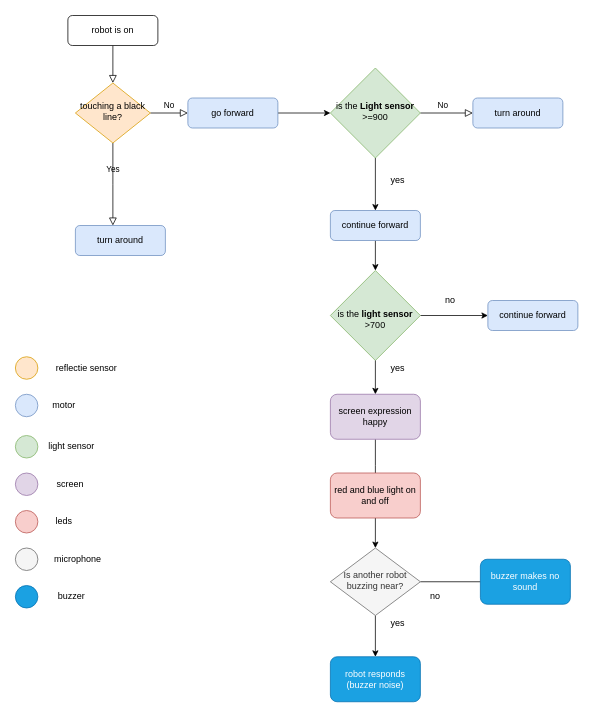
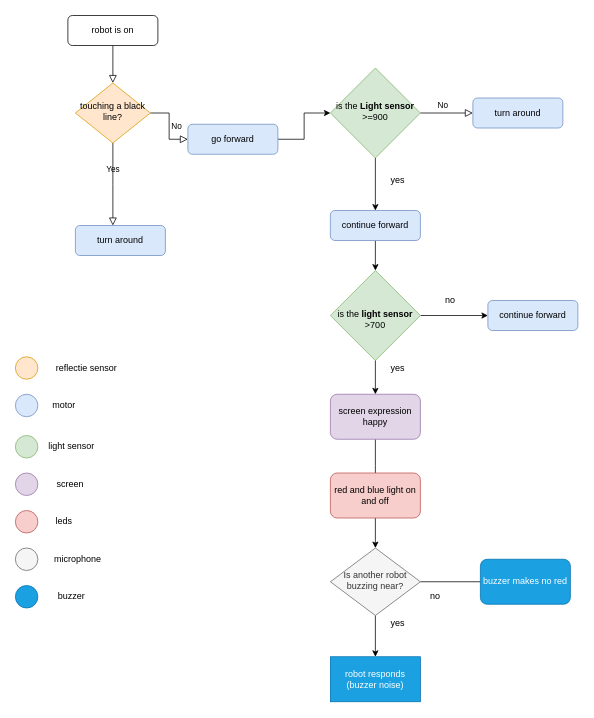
node "go forward": moved (233, 113) -> (233, 139)
node "buzzer makes no sound": label "buzzer makes no sound" -> "buzzer makes no red"
node "robot responds (buzzer noise)": shape rounded rectangle -> rectangle
